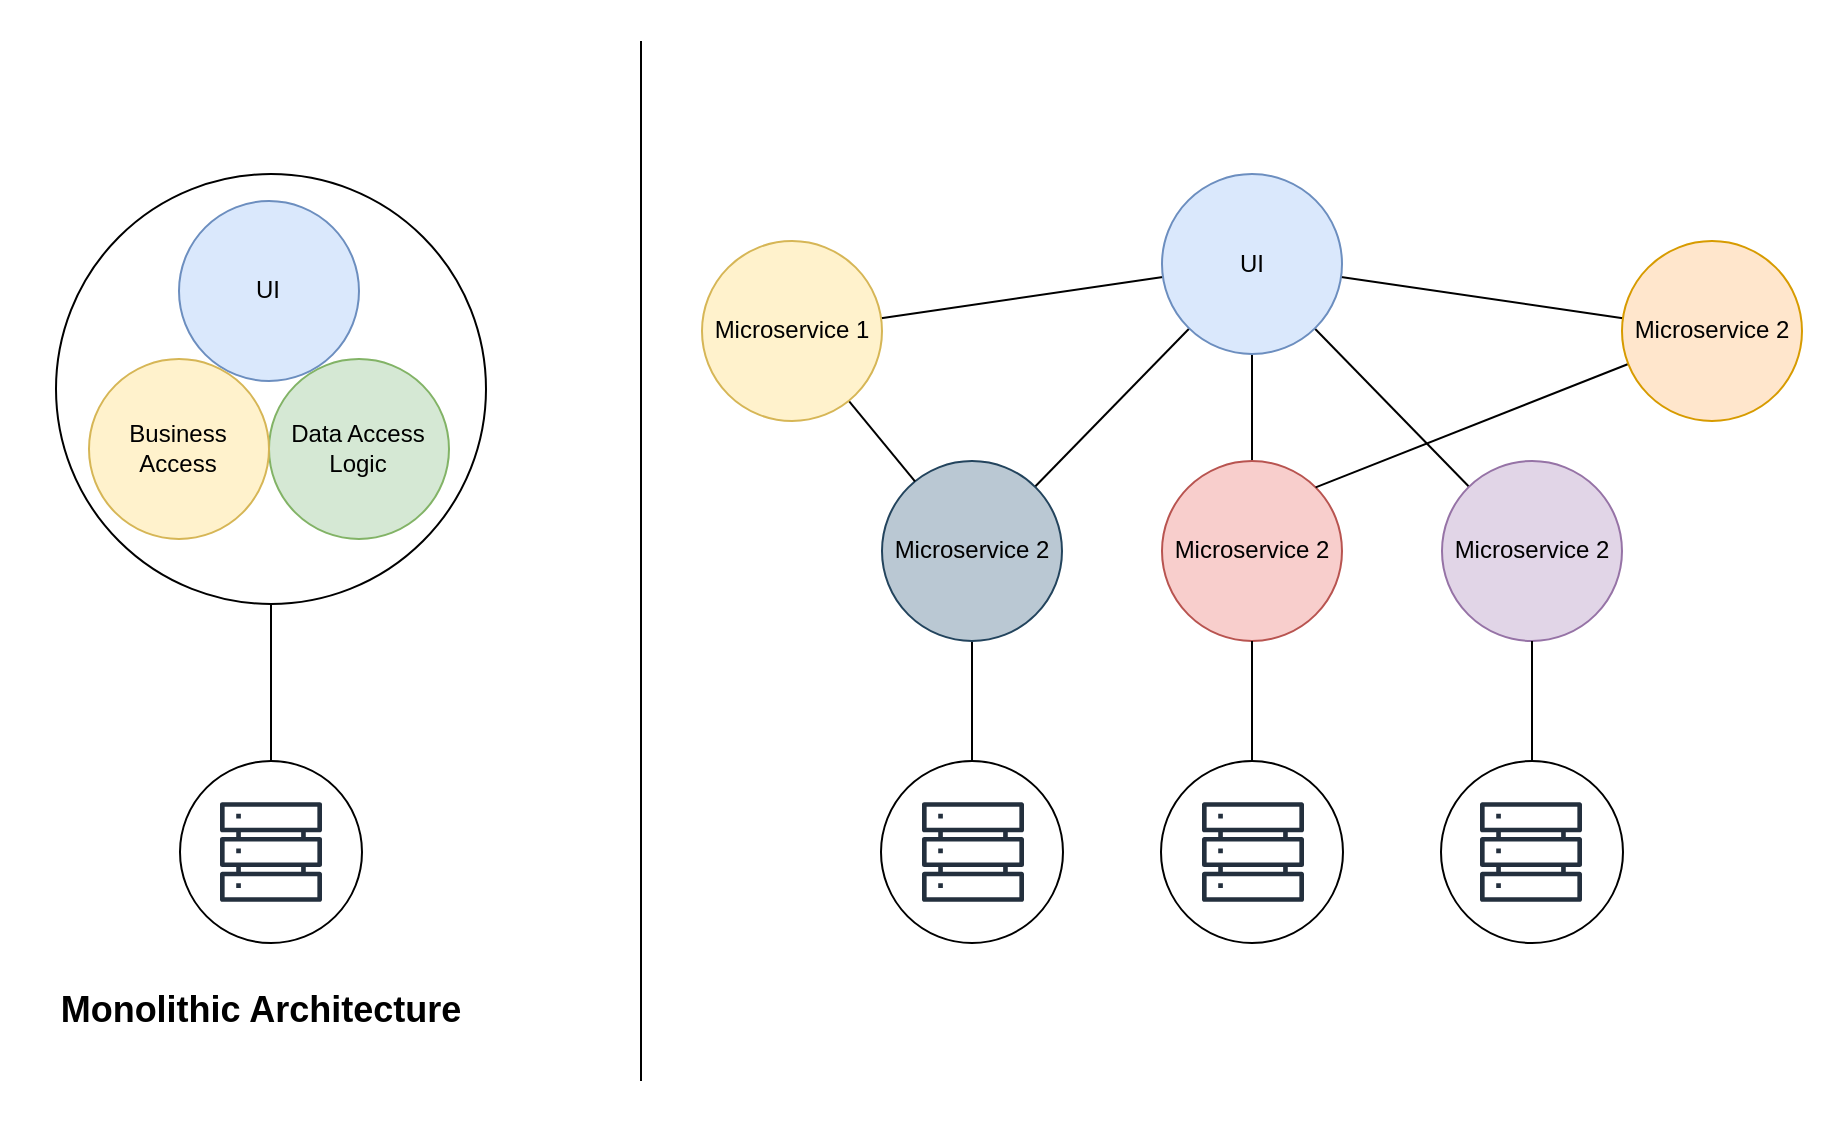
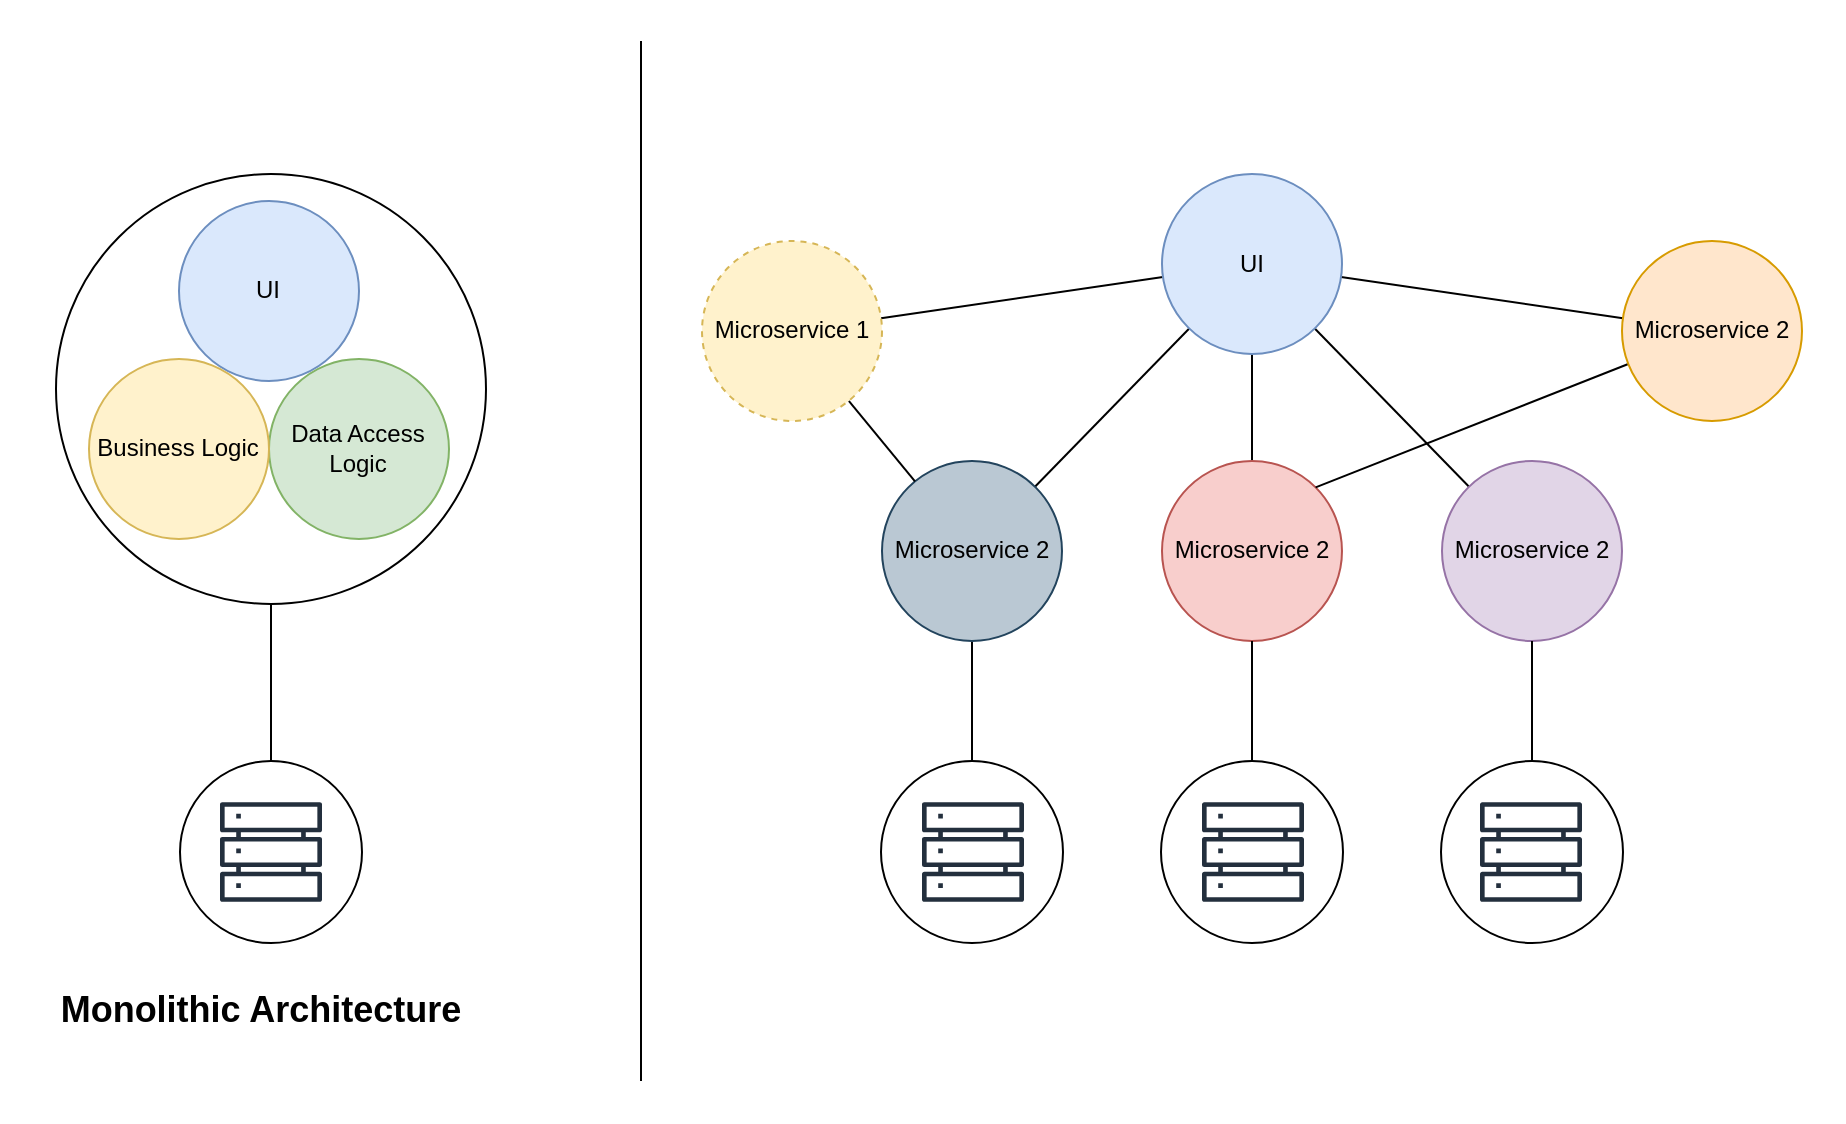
node "Microservice 1": style solid -> dashed
node "Business Access": label "Business Access" -> "Business Logic"
